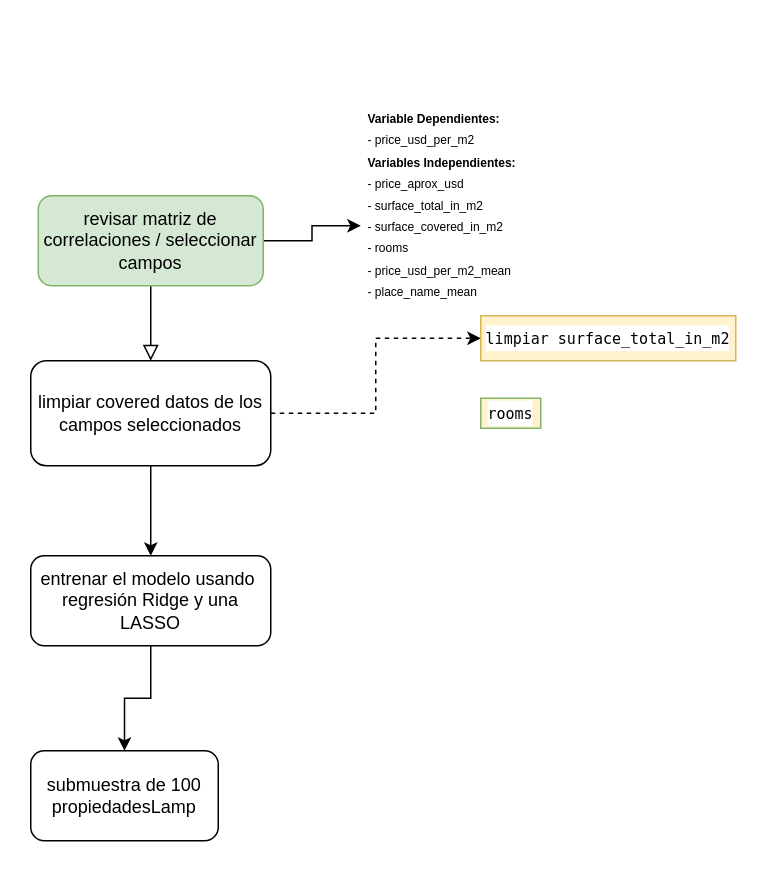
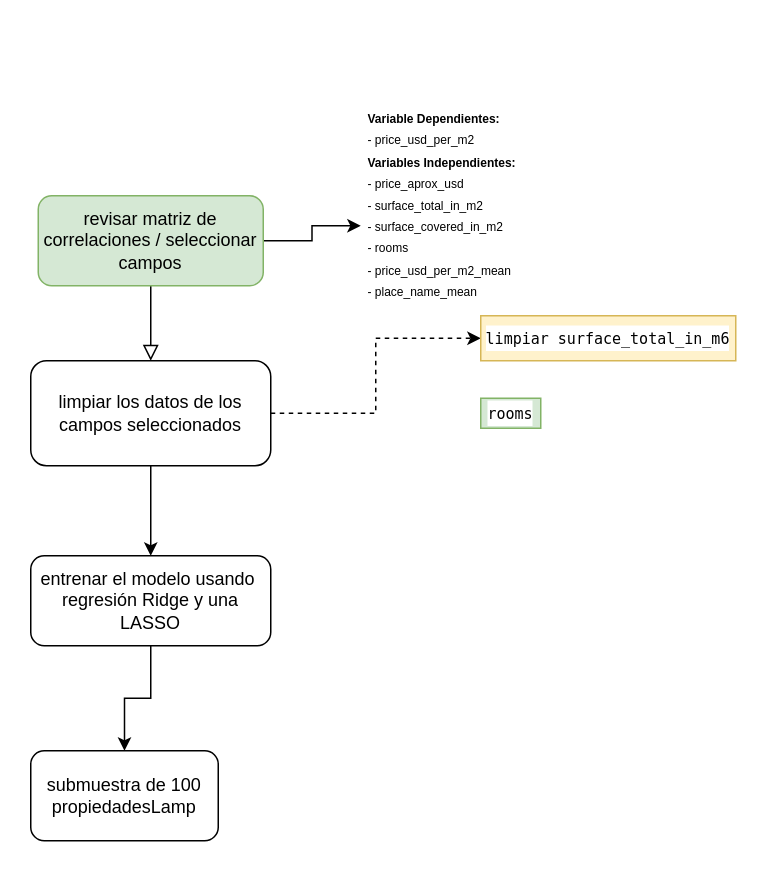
node "limpiar surface_total_in_m2": label "limpiar surface_total_in_m2" -> "limpiar surface_total_in_m6"
node "limpiar covered datos de los campos seleccionados": label "limpiar covered datos de los campos seleccionados" -> "limpiar los datos de los campos seleccionados"
node "rooms": fillcolor #fff2cc -> #d5e8d4
